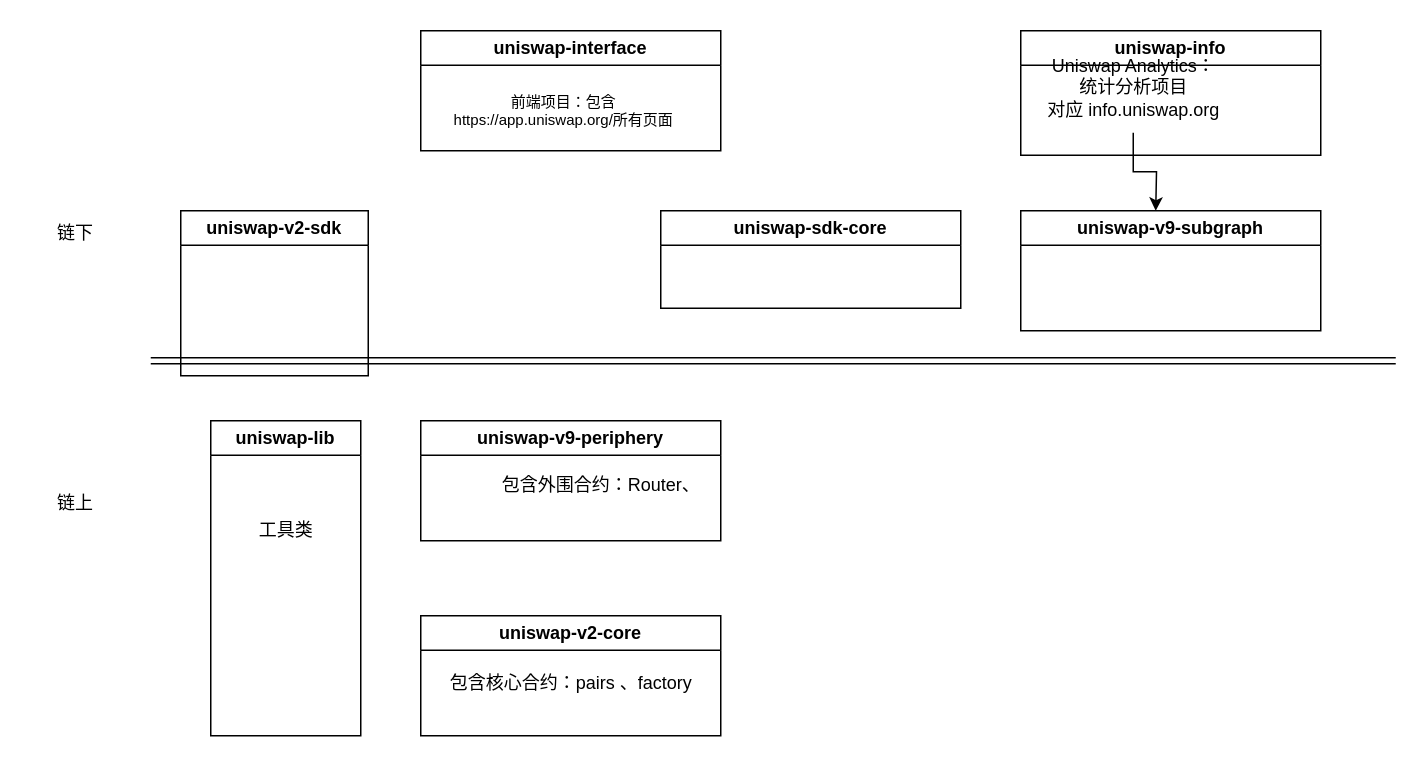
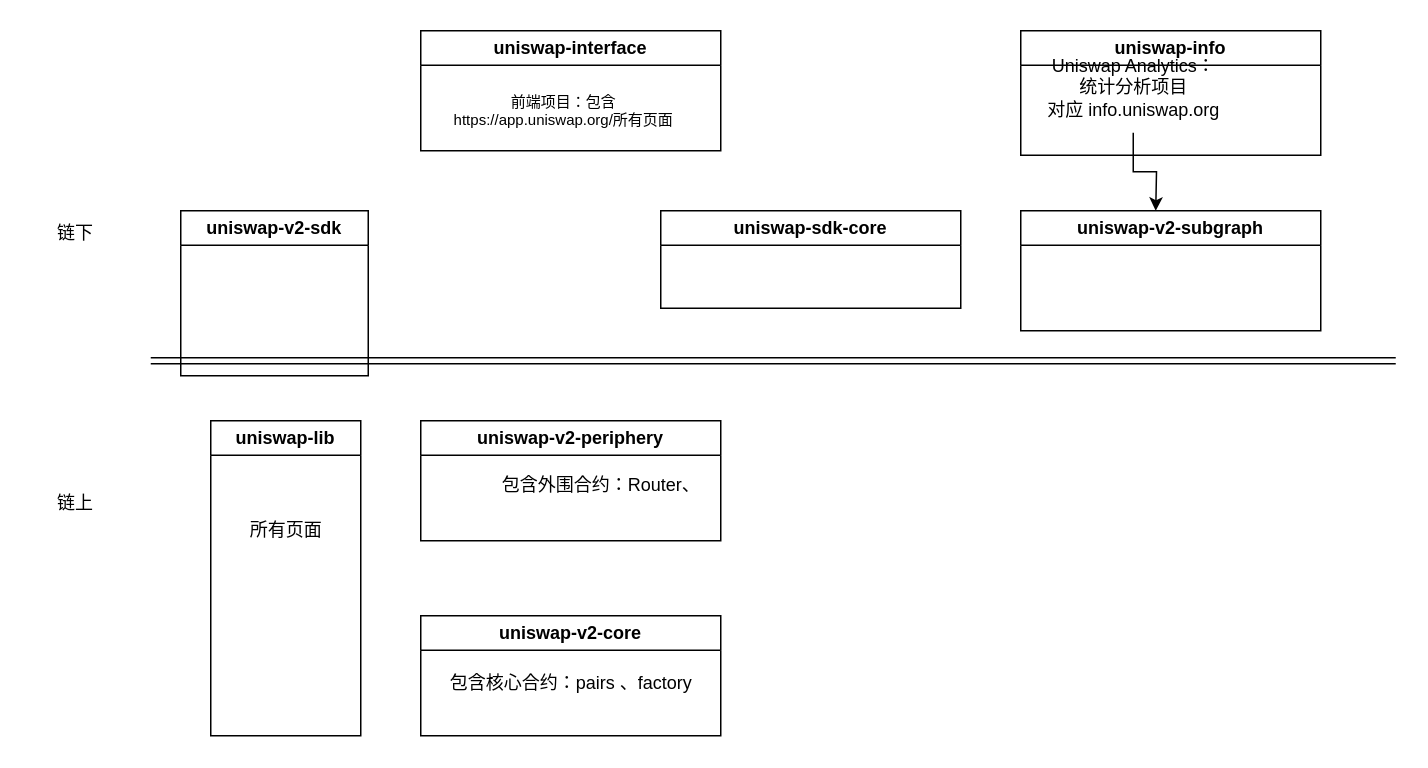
node "uniswap-v9-subgraph": label "uniswap-v9-subgraph" -> "uniswap-v2-subgraph"
node "uniswap-v9-periphery": label "uniswap-v9-periphery" -> "uniswap-v2-periphery"
node "工具类": label "工具类" -> "所有页面"
